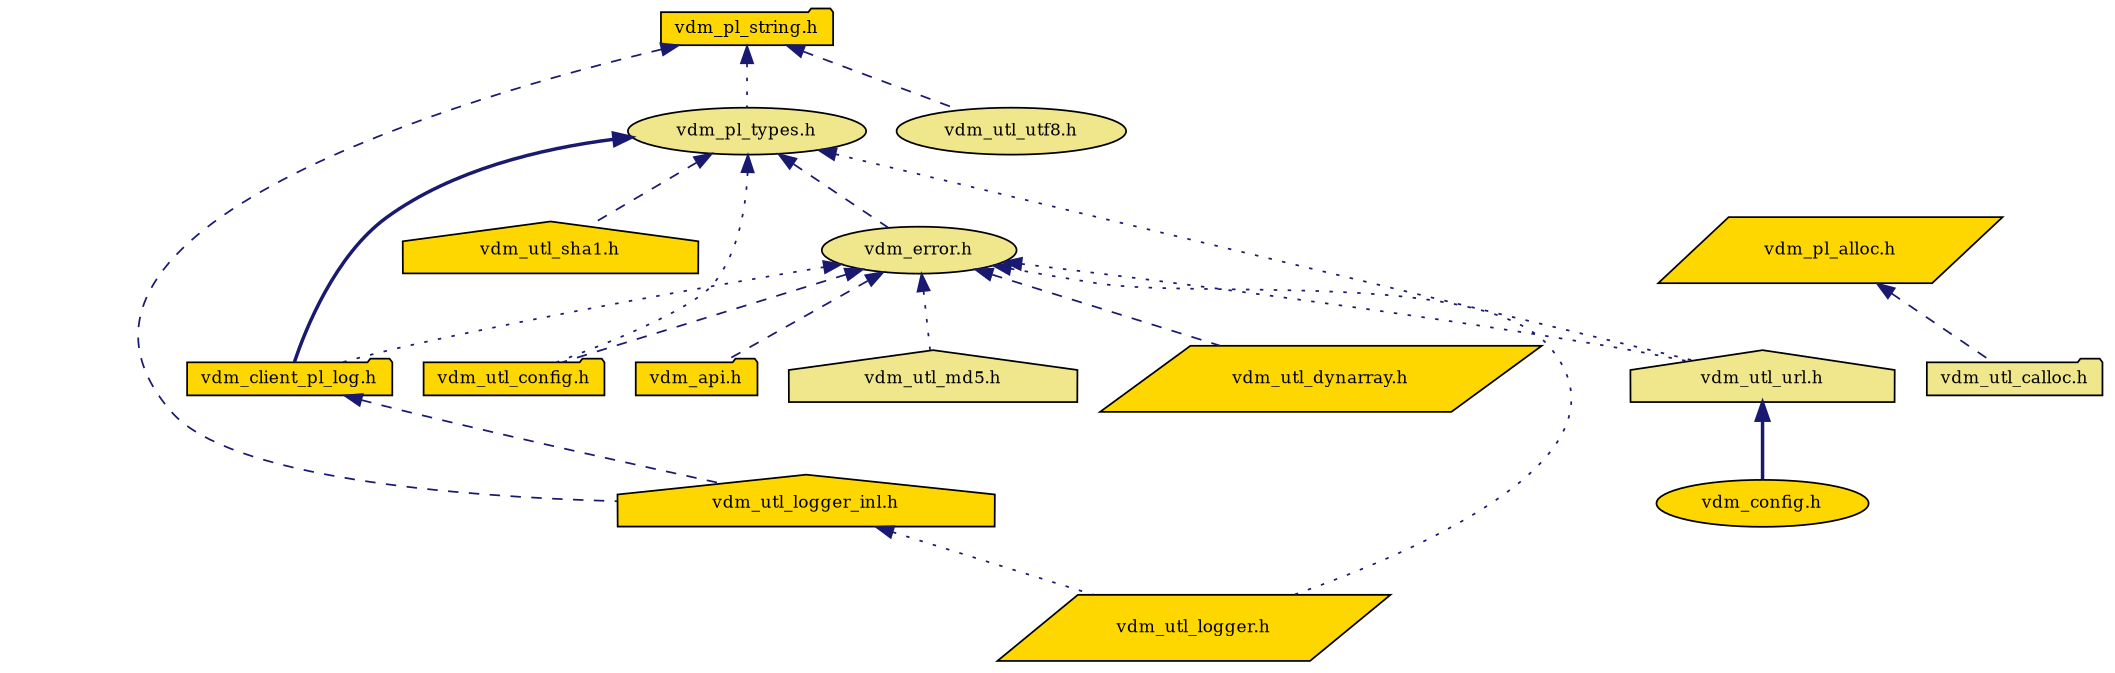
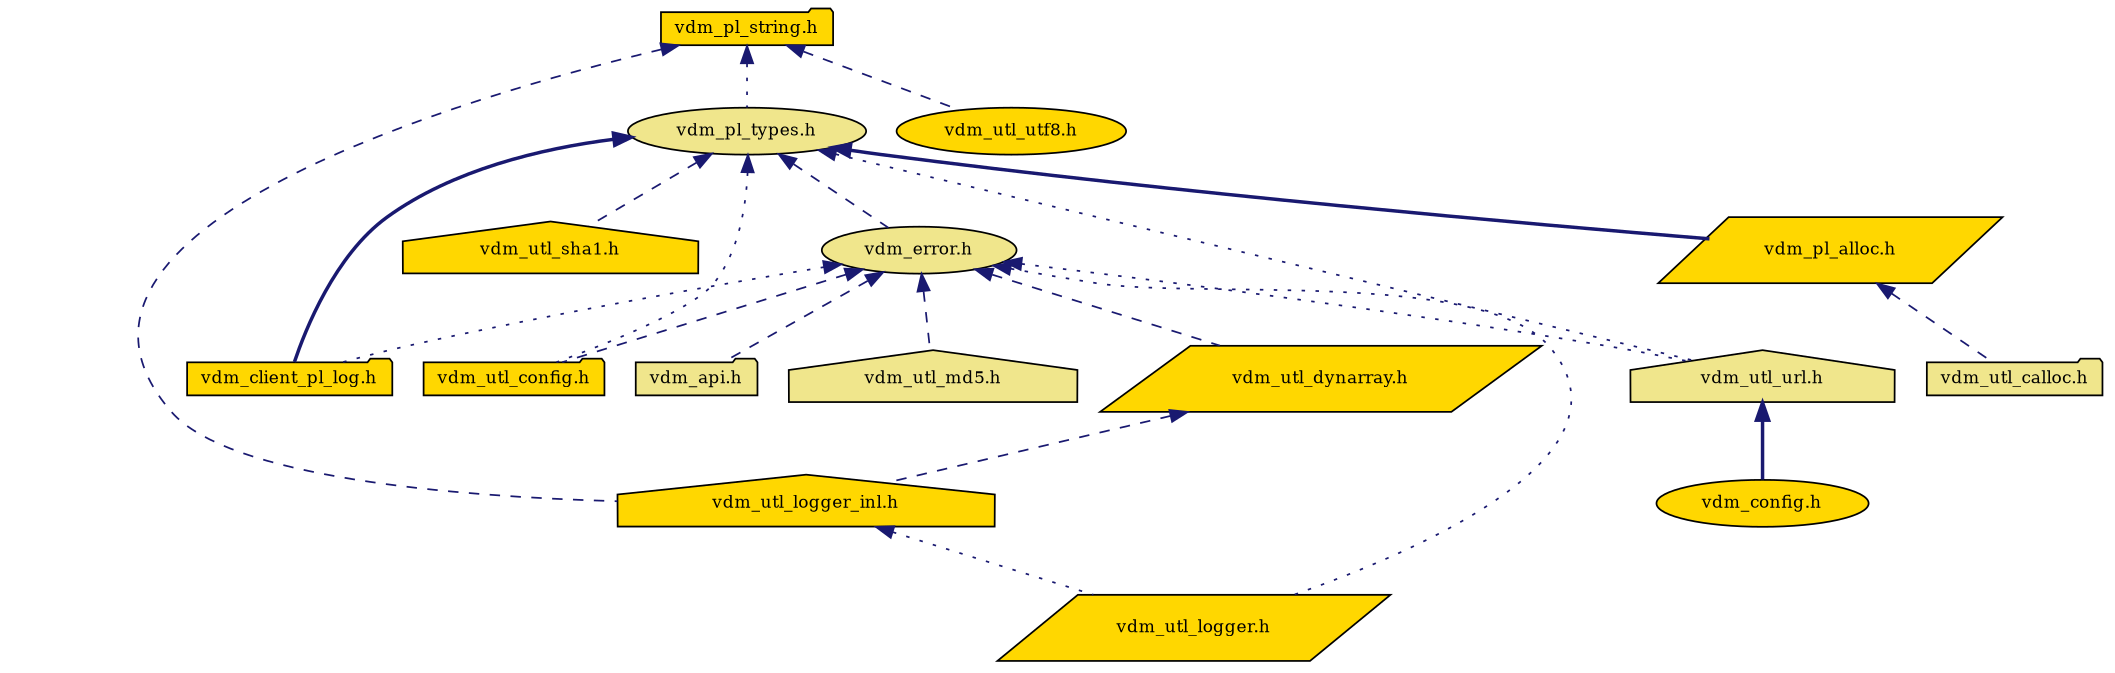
node "vdm_utl_utf8.h": fillcolor khaki -> gold
edge "vdm_pl_alloc.h" -> "vdm_pl_types.h": added
edge "vdm_utl_md5.h" -> "vdm_error.h": style dotted -> dashed
node "vdm_api.h": fillcolor gold -> khaki
edge "vdm_utl_logger_inl.h" -> "vdm_client_pl_log.h": now "vdm_utl_logger_inl.h" -> "vdm_utl_dynarray.h"
